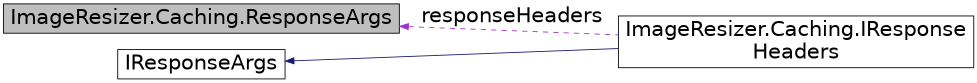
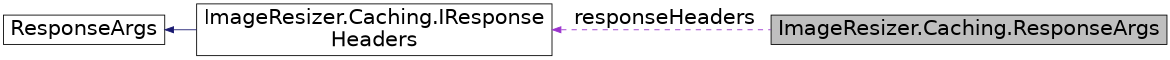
edge "ImageResizer.Caching.IResponse Headers" -> "ImageResizer.Caching.ResponseArgs": reversed
node "IResponseArgs": label "IResponseArgs" -> "ResponseArgs"
